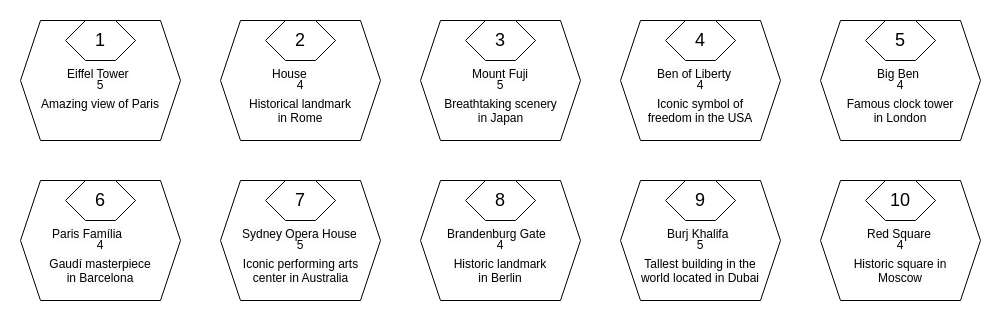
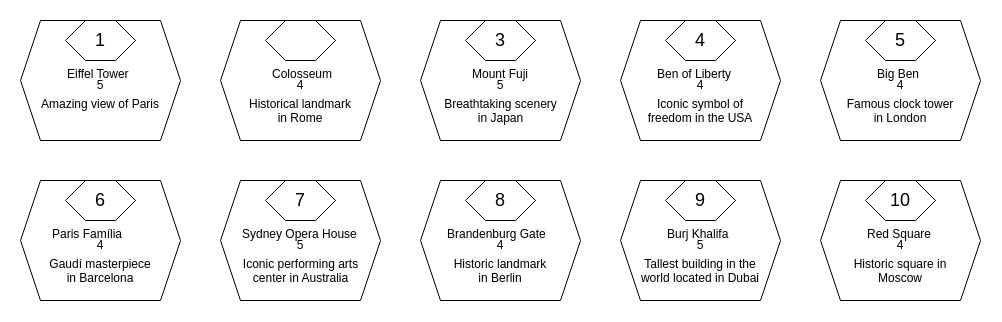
node "2": removed
node "House": label "House" -> "Colosseum"
